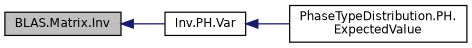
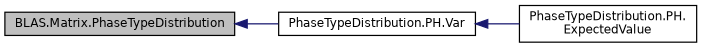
node "BLAS.Matrix.Inv": label "BLAS.Matrix.Inv" -> "BLAS.Matrix.PhaseTypeDistribution"
node "Inv.PH.Var": label "Inv.PH.Var" -> "PhaseTypeDistribution.PH.Var"
